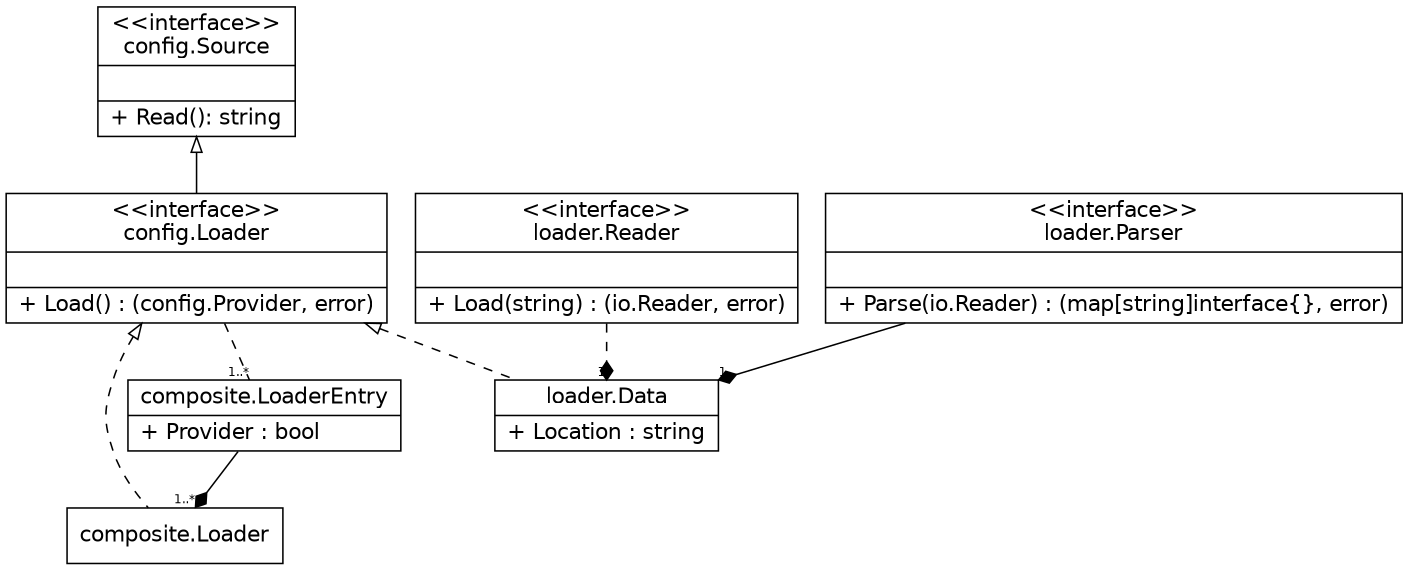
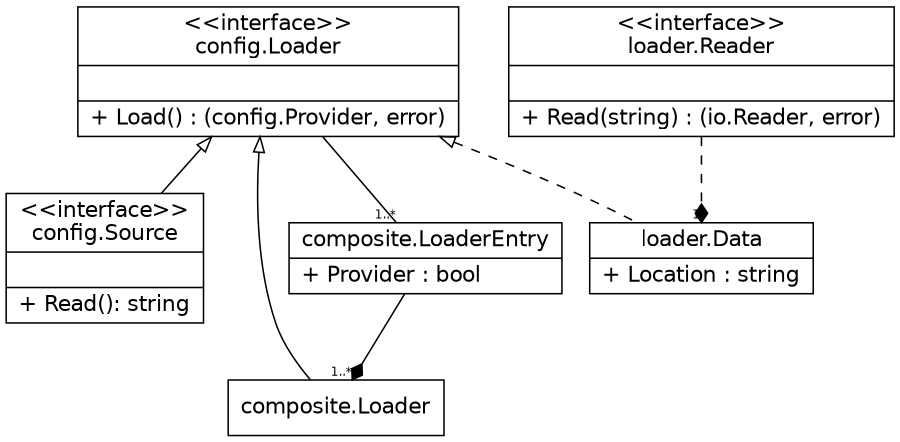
edge "config.Loader" -> "config.Source": reversed
node "loader.Parser": removed
node "loader.Reader": text "+ Load(string) : (io.Reader, error)" -> "+ Read(string) : (io.Reader, error)"
edge "config.Loader" -- "composite.LoaderEntry": style dashed -> default
edge "composite.Loader" -> "config.Loader": style dashed -> default
